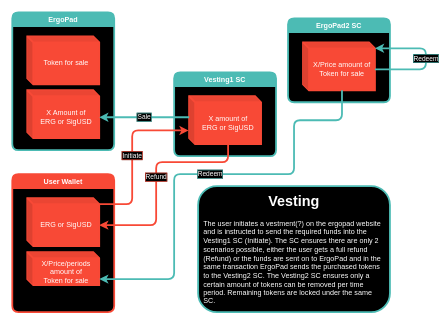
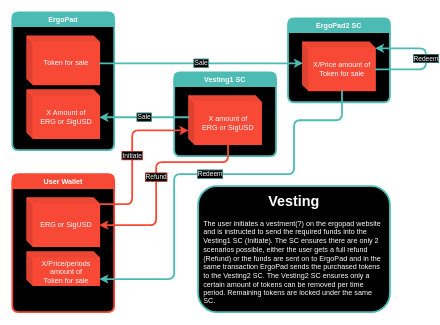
edge "Token for sale" -> "X/Price amount of Token for sale": added, label "Sale"
